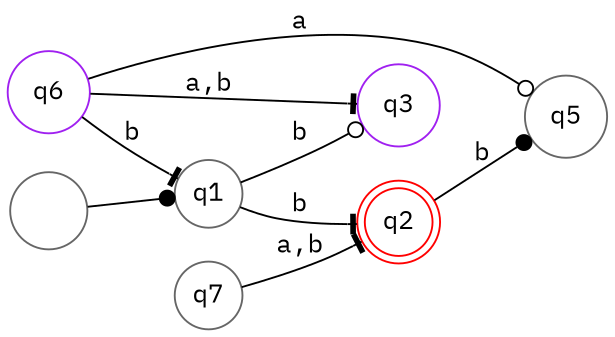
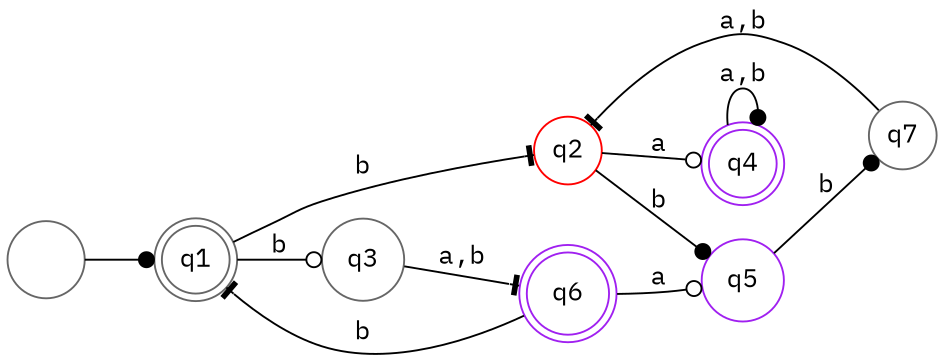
node "q6": shape circle -> doublecircle
edge "q6" -> "q3": reversed
node "q3": color purple -> gray40
node "q5": color gray40 -> purple
node "q4": added
node "q1": shape circle -> doublecircle
edge "q5" -> "q7": added, label "b"
node "q2": shape doublecircle -> circle
